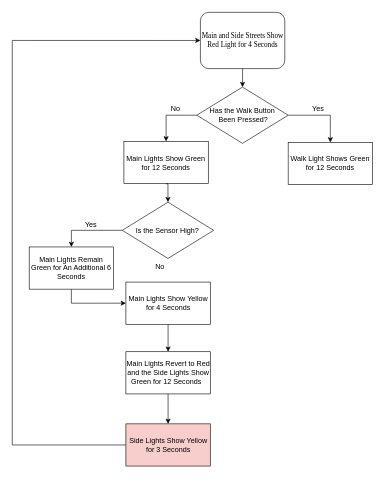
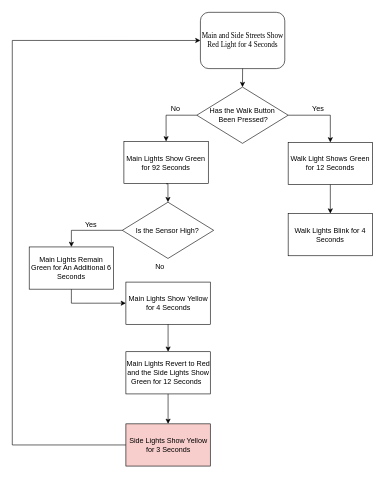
node "Main Lights Show Green for 12 Seconds": label "Main Lights Show Green for 12 Seconds" -> "Main Lights Show Green for 92 Seconds"
edge "Walk Light Shows Green for 12 Seconds" -> "Walk Lights Blink for 4 Seconds": added
node "Walk Lights Blink for 4 Seconds": added
